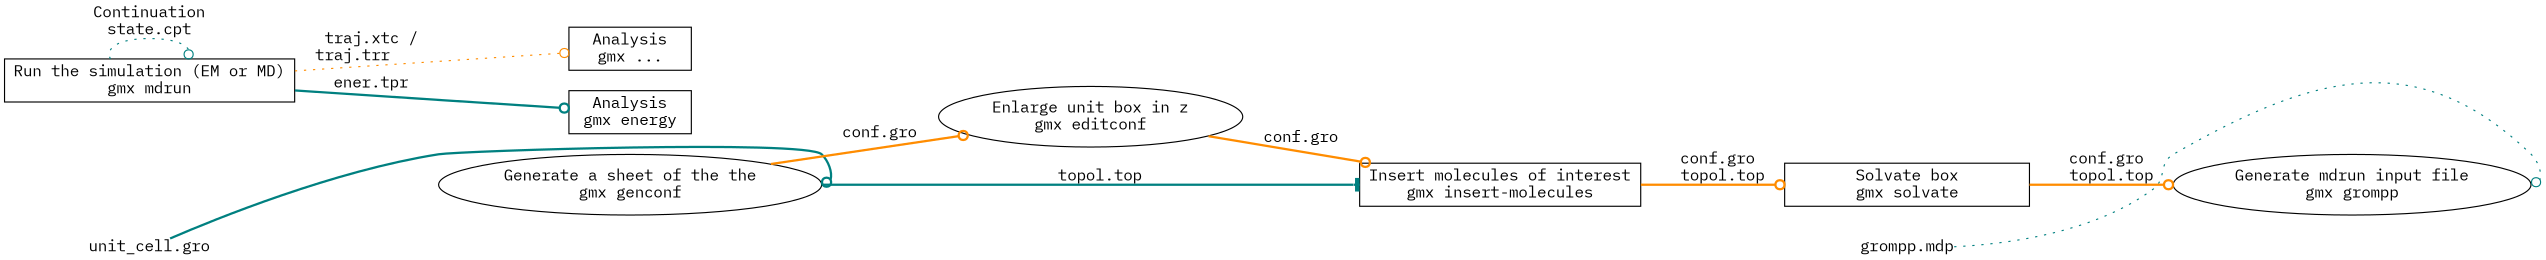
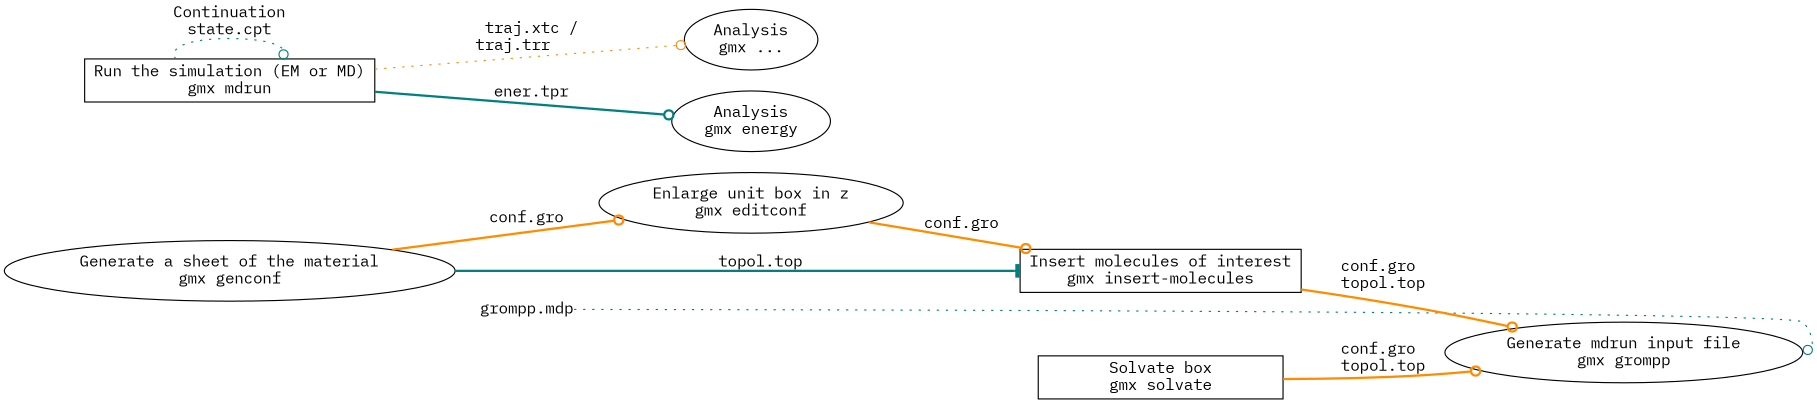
node "Analysis gmx ...": shape box -> ellipse
node "Analysis gmx energy": shape box -> ellipse
node "Generate a sheet of the the gmx genconf": label "Generate a sheet of the the gmx genconf" -> "Generate a sheet of the material gmx genconf"
edge "Insert molecules of interest gmx insert-molecules" -> "Solvate box gmx solvate": now "Insert molecules of interest gmx insert-molecules" -> "Generate mdrun input file gmx grompp"
node "unit_cell.gro": removed
